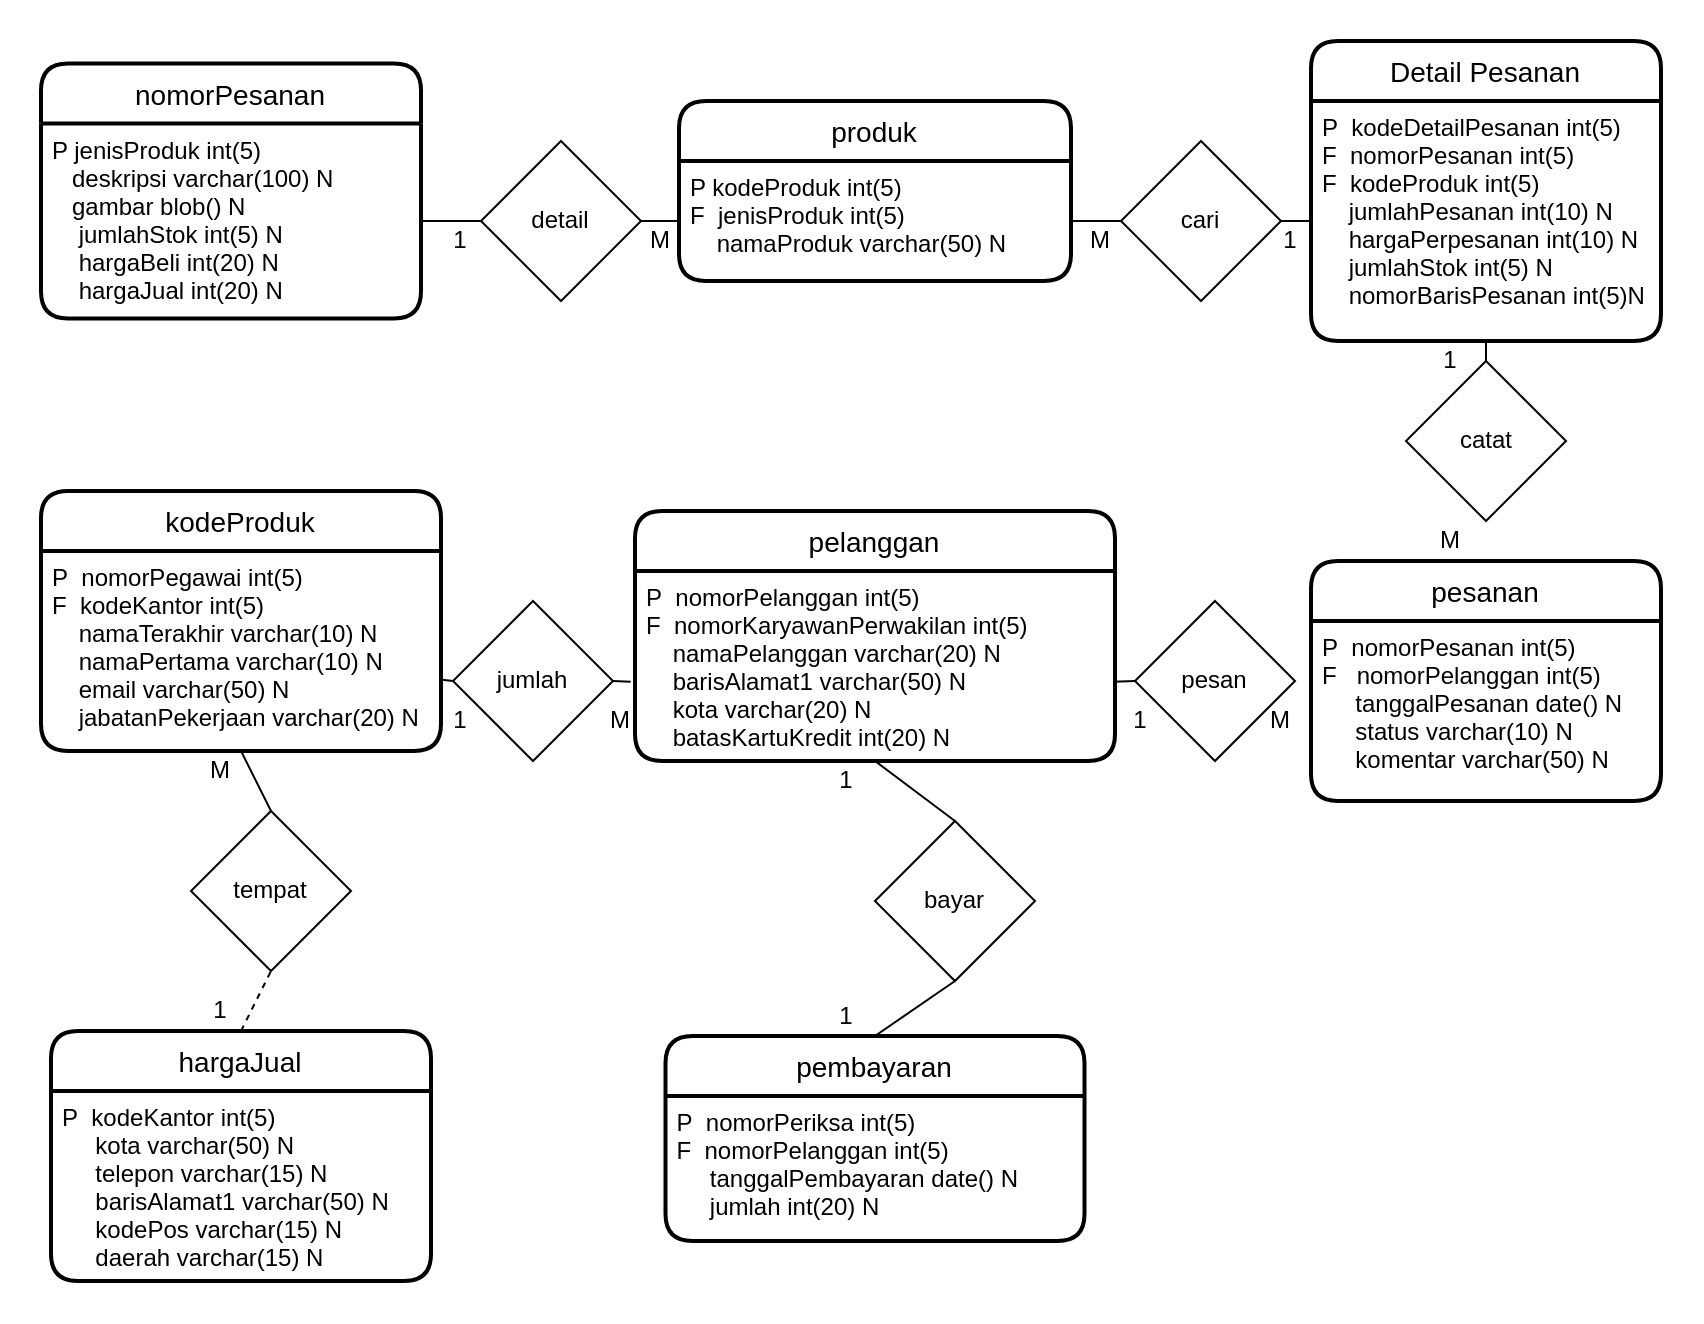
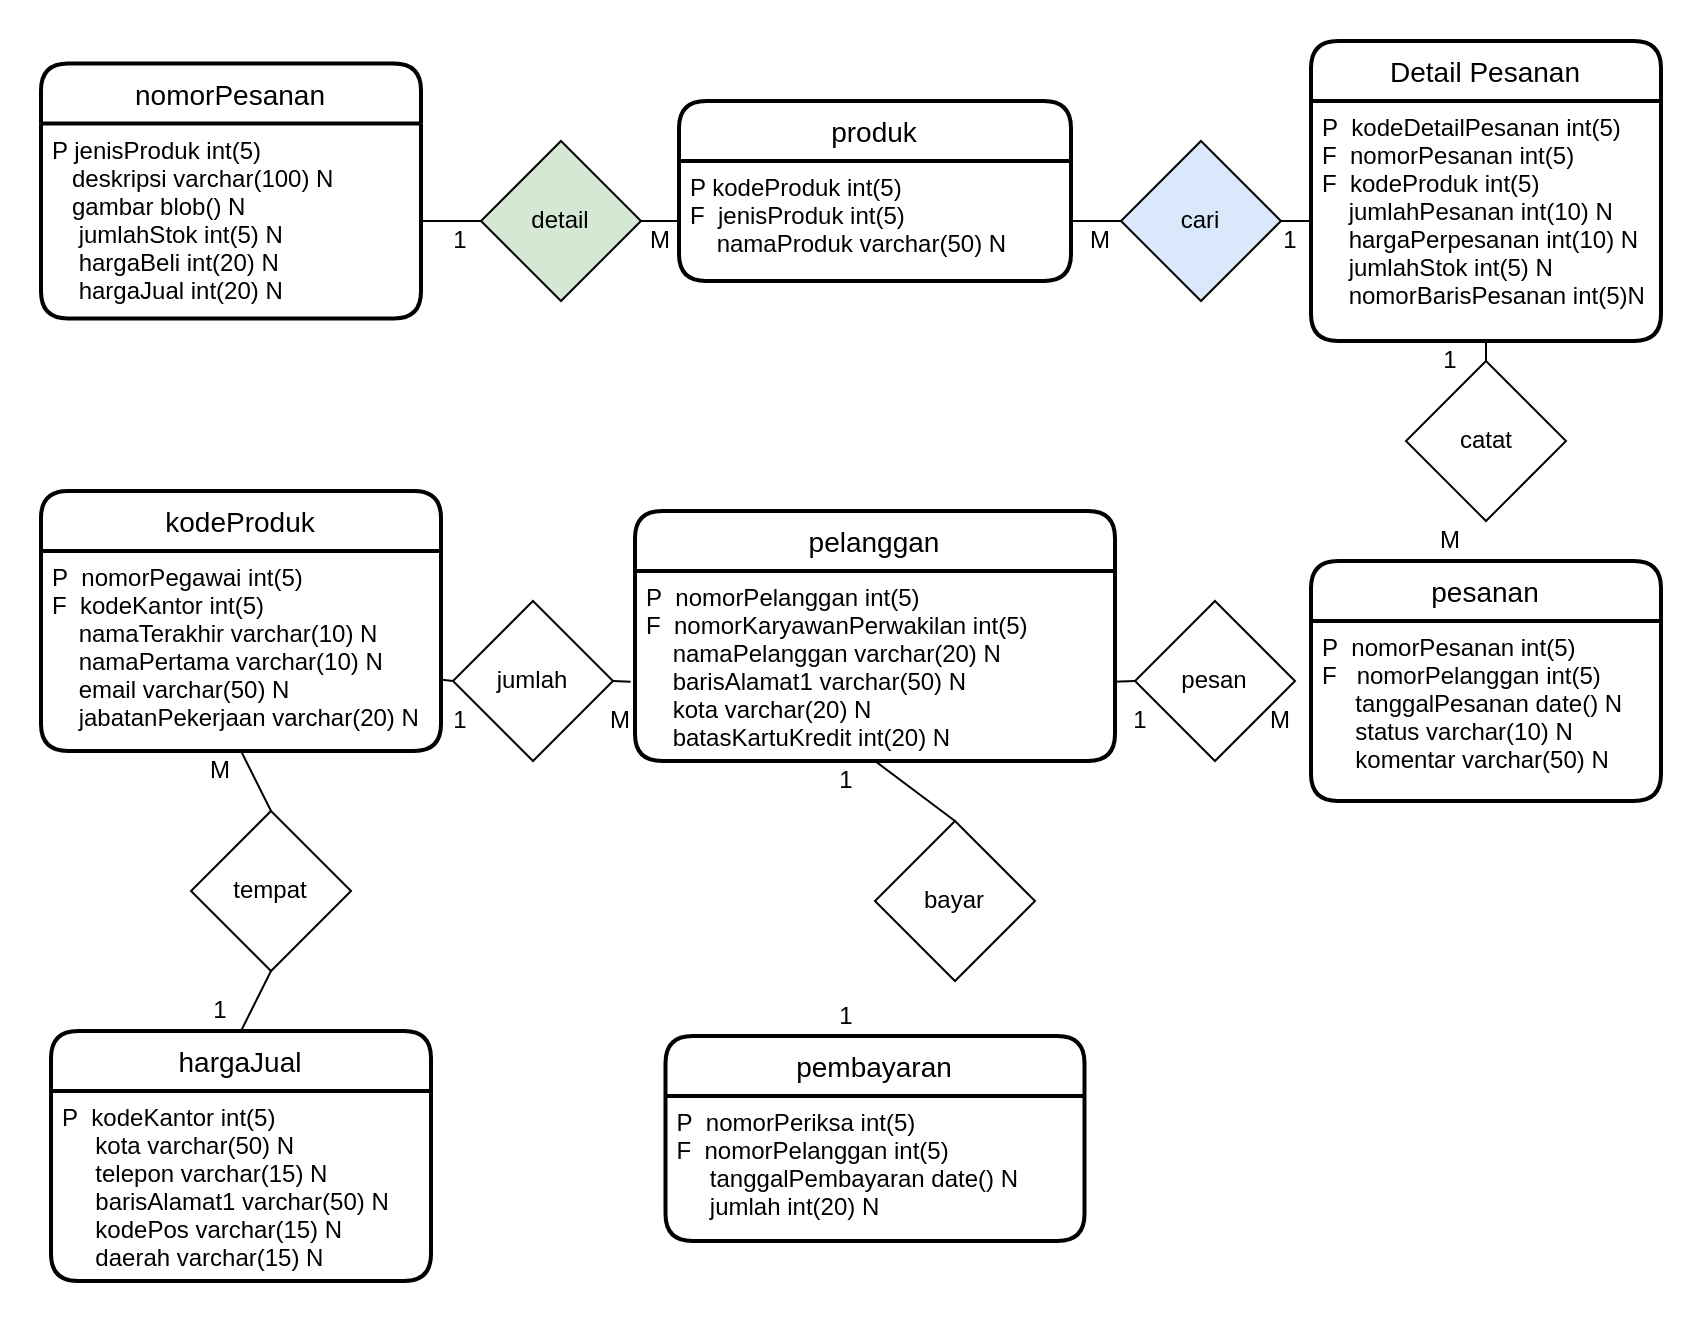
node "detail": fillcolor #ffffff -> #d5e8d4
node "cari": fillcolor #ffffff -> #dae8fc
edge "tempat" -- "hargaJual": style dashed -> solid
edge "bayar" -- "pembayaran": removed
